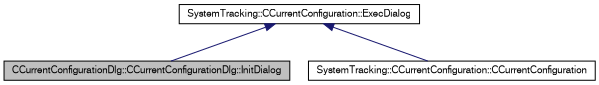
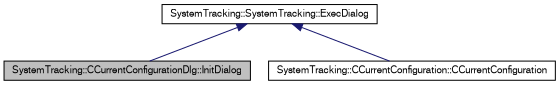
node "SystemTracking::CCurrentConfiguration::ExecDialog": label "SystemTracking::CCurrentConfiguration::ExecDialog" -> "SystemTracking::SystemTracking::ExecDialog"
node "CCurrentConfigurationDlg::CCurrentConfigurationDlg::InitDialog": label "CCurrentConfigurationDlg::CCurrentConfigurationDlg::InitDialog" -> "SystemTracking::CCurrentConfigurationDlg::InitDialog"
